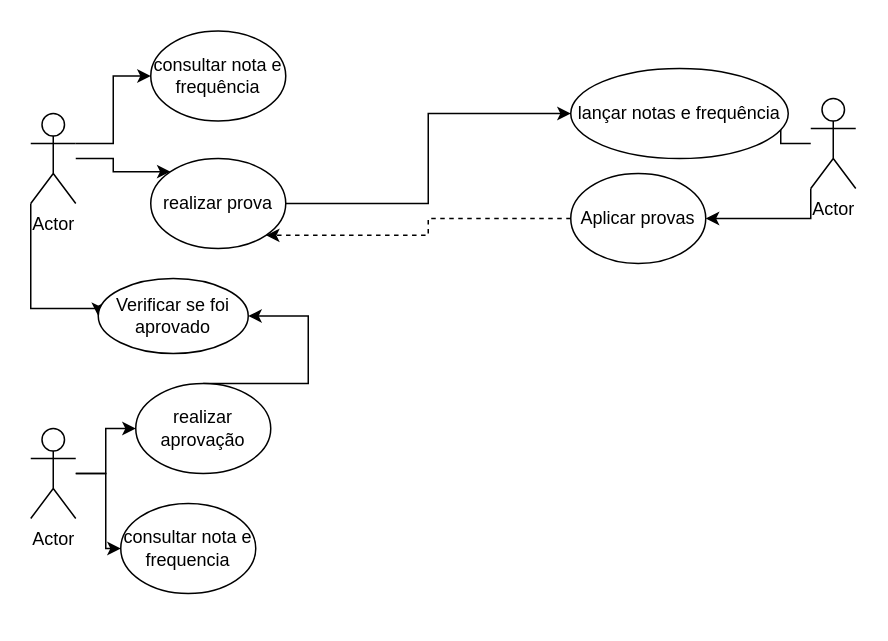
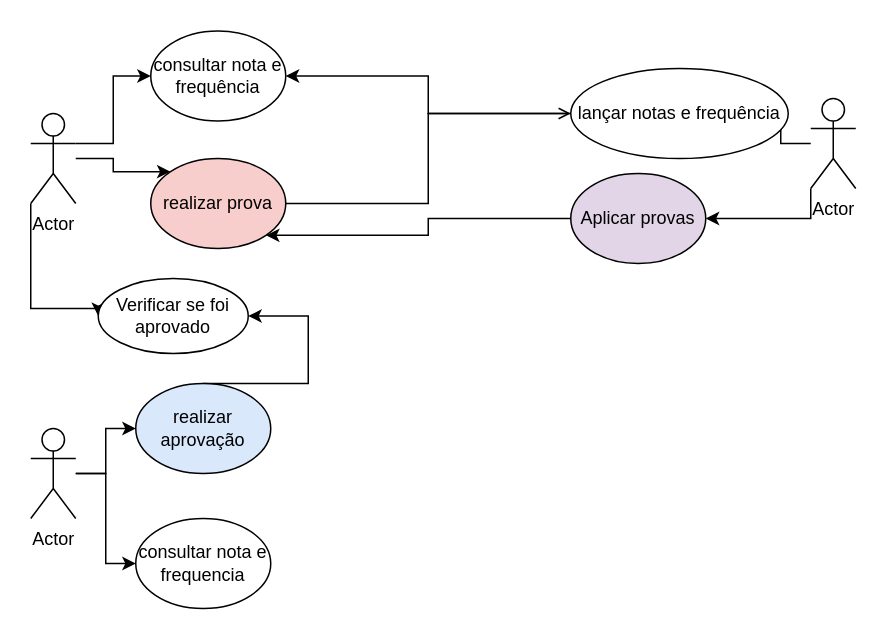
edge "lançar notas e frequência" -> "consultar nota e frequência": added
edge "realizar prova" -> "lançar notas e frequência": arrowhead classic -> open
node "realizar prova": fillcolor #ffffff -> #f8cecc
node "Aplicar provas": fillcolor #ffffff -> #e1d5e7
edge "Aplicar provas" -> "realizar prova": style dashed -> solid
node "realizar aprovação": fillcolor #ffffff -> #dae8fc
node "consultar nota e frequencia": moved (188, 548) -> (203, 563)
